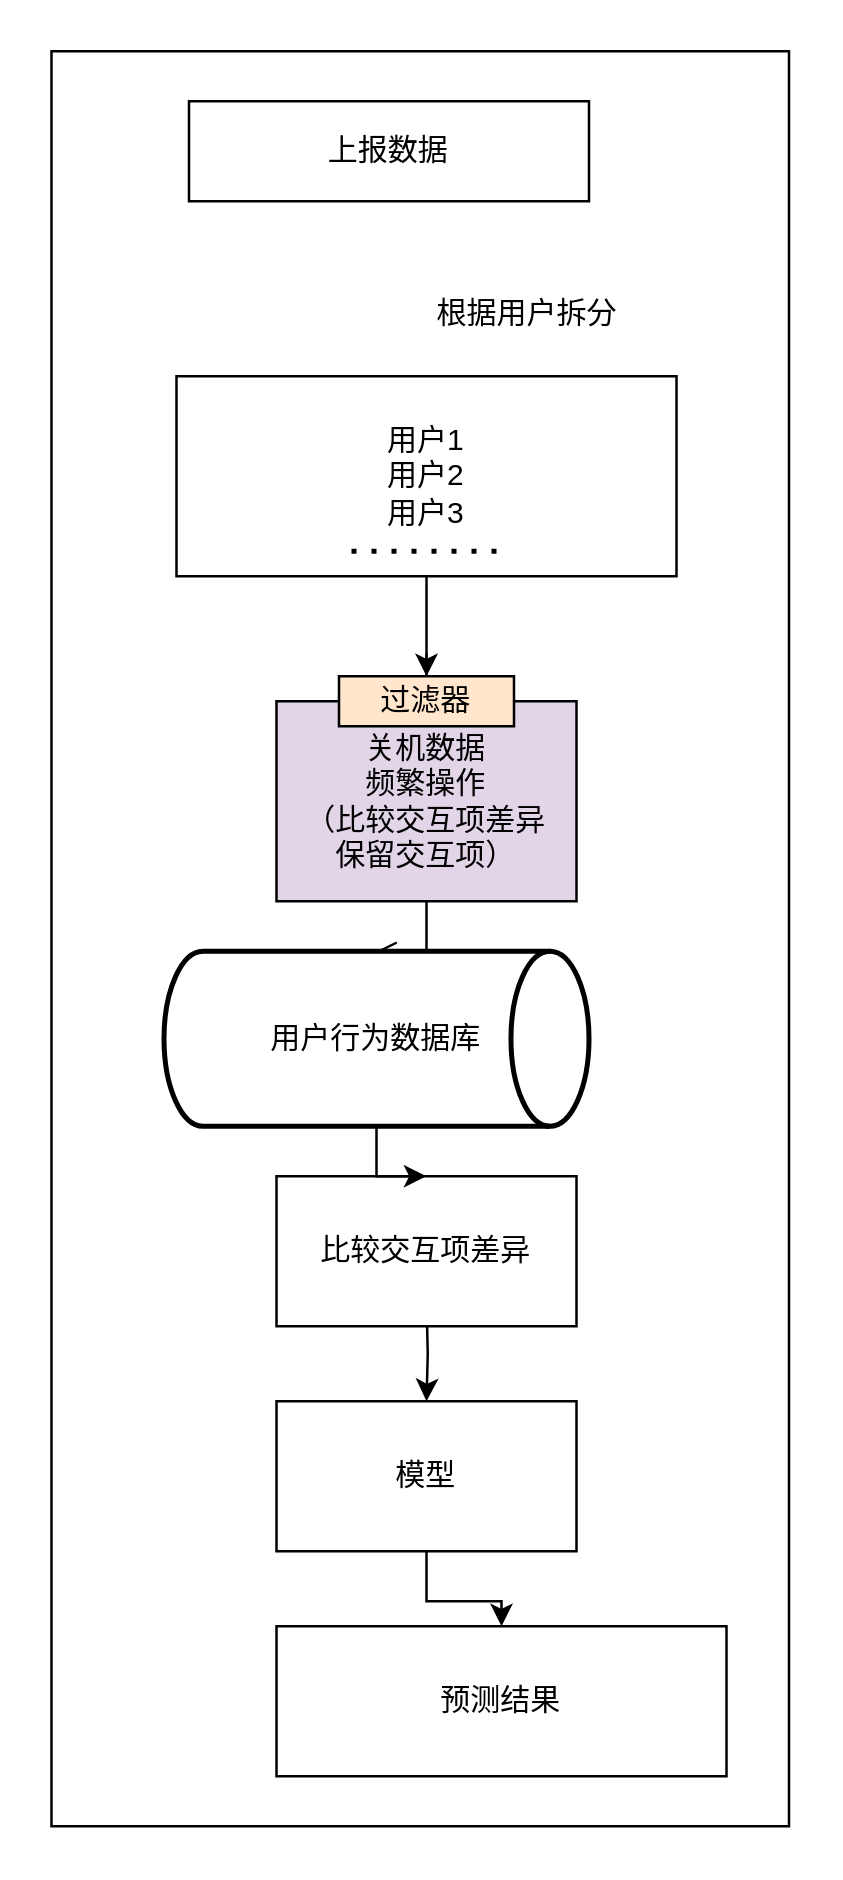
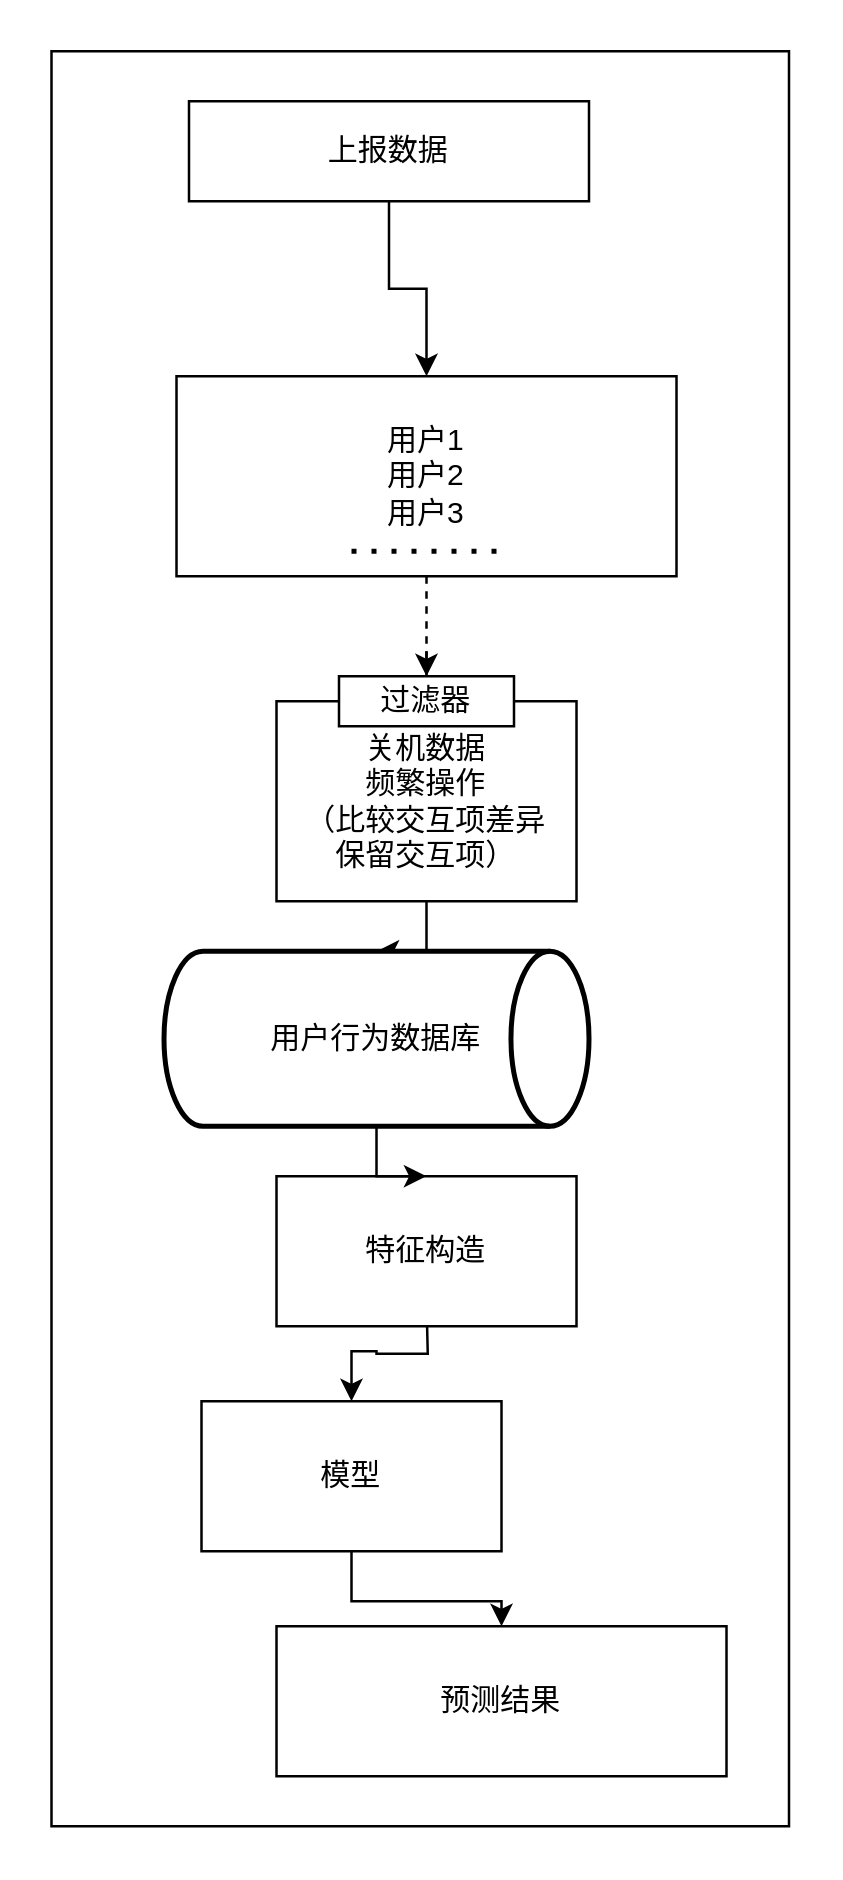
edge "上报数据" -> "用户1 用户2 用户3": added
node "根据用户拆分": removed
edge "用户1 用户2 用户3" -> "过滤器": style solid -> dashed
node "过滤器": fillcolor #ffe6cc -> #ffffff
edge "过滤器" -> "关机数据 频繁操作 （比较交互项差异 保留交互项）": style dashed -> solid
node "关机数据 频繁操作 （比较交互项差异 保留交互项）": fillcolor #e1d5e7 -> #ffffff
edge "关机数据 频繁操作 （比较交互项差异 保留交互项）" -> "用户行为数据库": arrowhead open -> classic
node "比较交互项差异": label "比较交互项差异" -> "特征构造"
node "模型": moved (426, 1476) -> (351, 1476)
